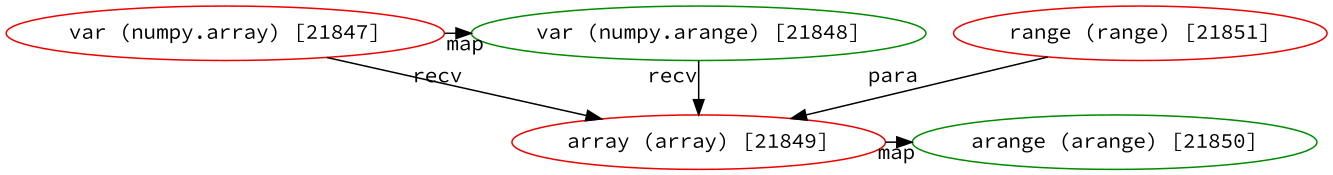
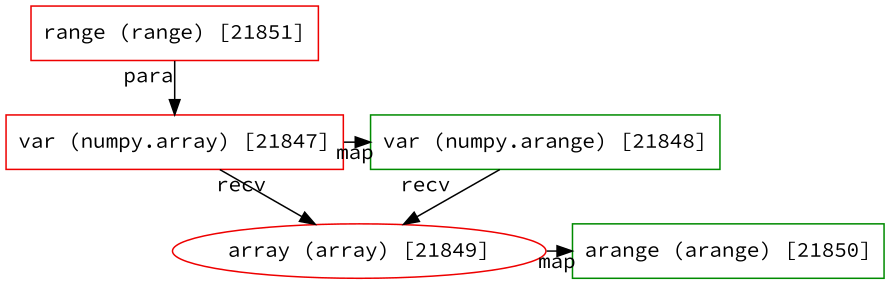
node "var (numpy.array) [21847]": shape ellipse -> box
node "var (numpy.arange) [21848]": shape ellipse -> box
node "range (range) [21851]": shape ellipse -> box
edge "range (range) [21851]" -> "array (array) [21849]": now "range (range) [21851]" -> "var (numpy.array) [21847]"
node "arange (arange) [21850]": shape ellipse -> box
